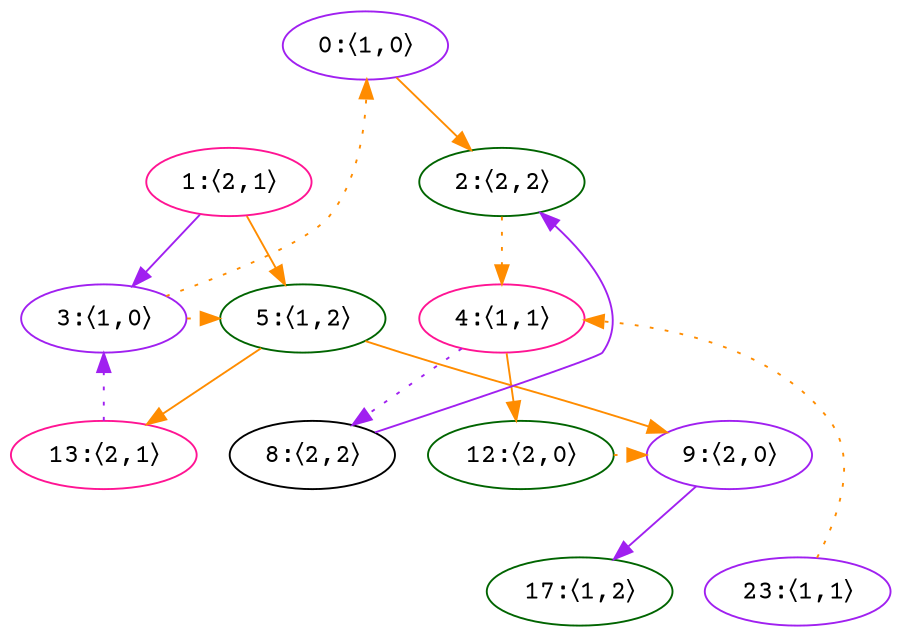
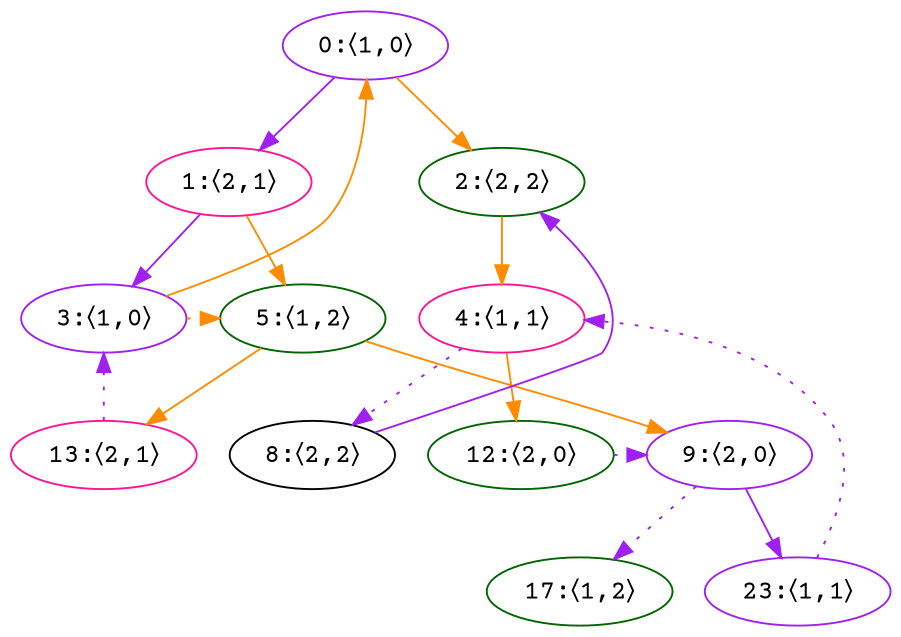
edge "0:〈1,0〉" -> "1:〈2,1〉": added
edge "3:〈1,0〉" -> "0:〈1,0〉": style dotted -> solid
edge "2:〈2,2〉" -> "4:〈1,1〉": style dotted -> solid
edge "23:〈1,1〉" -> "4:〈1,1〉": color darkorange -> purple
edge "12:〈2,0〉" -> "9:〈2,0〉": color darkorange -> purple
edge "9:〈2,0〉" -> "17:〈1,2〉": style solid -> dotted
edge "9:〈2,0〉" -> "23:〈1,1〉": added
